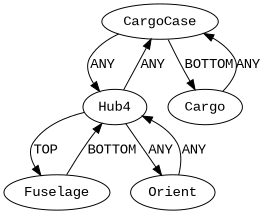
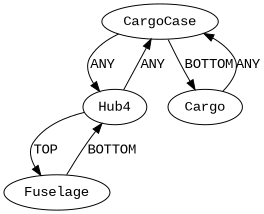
node "Orient": removed
